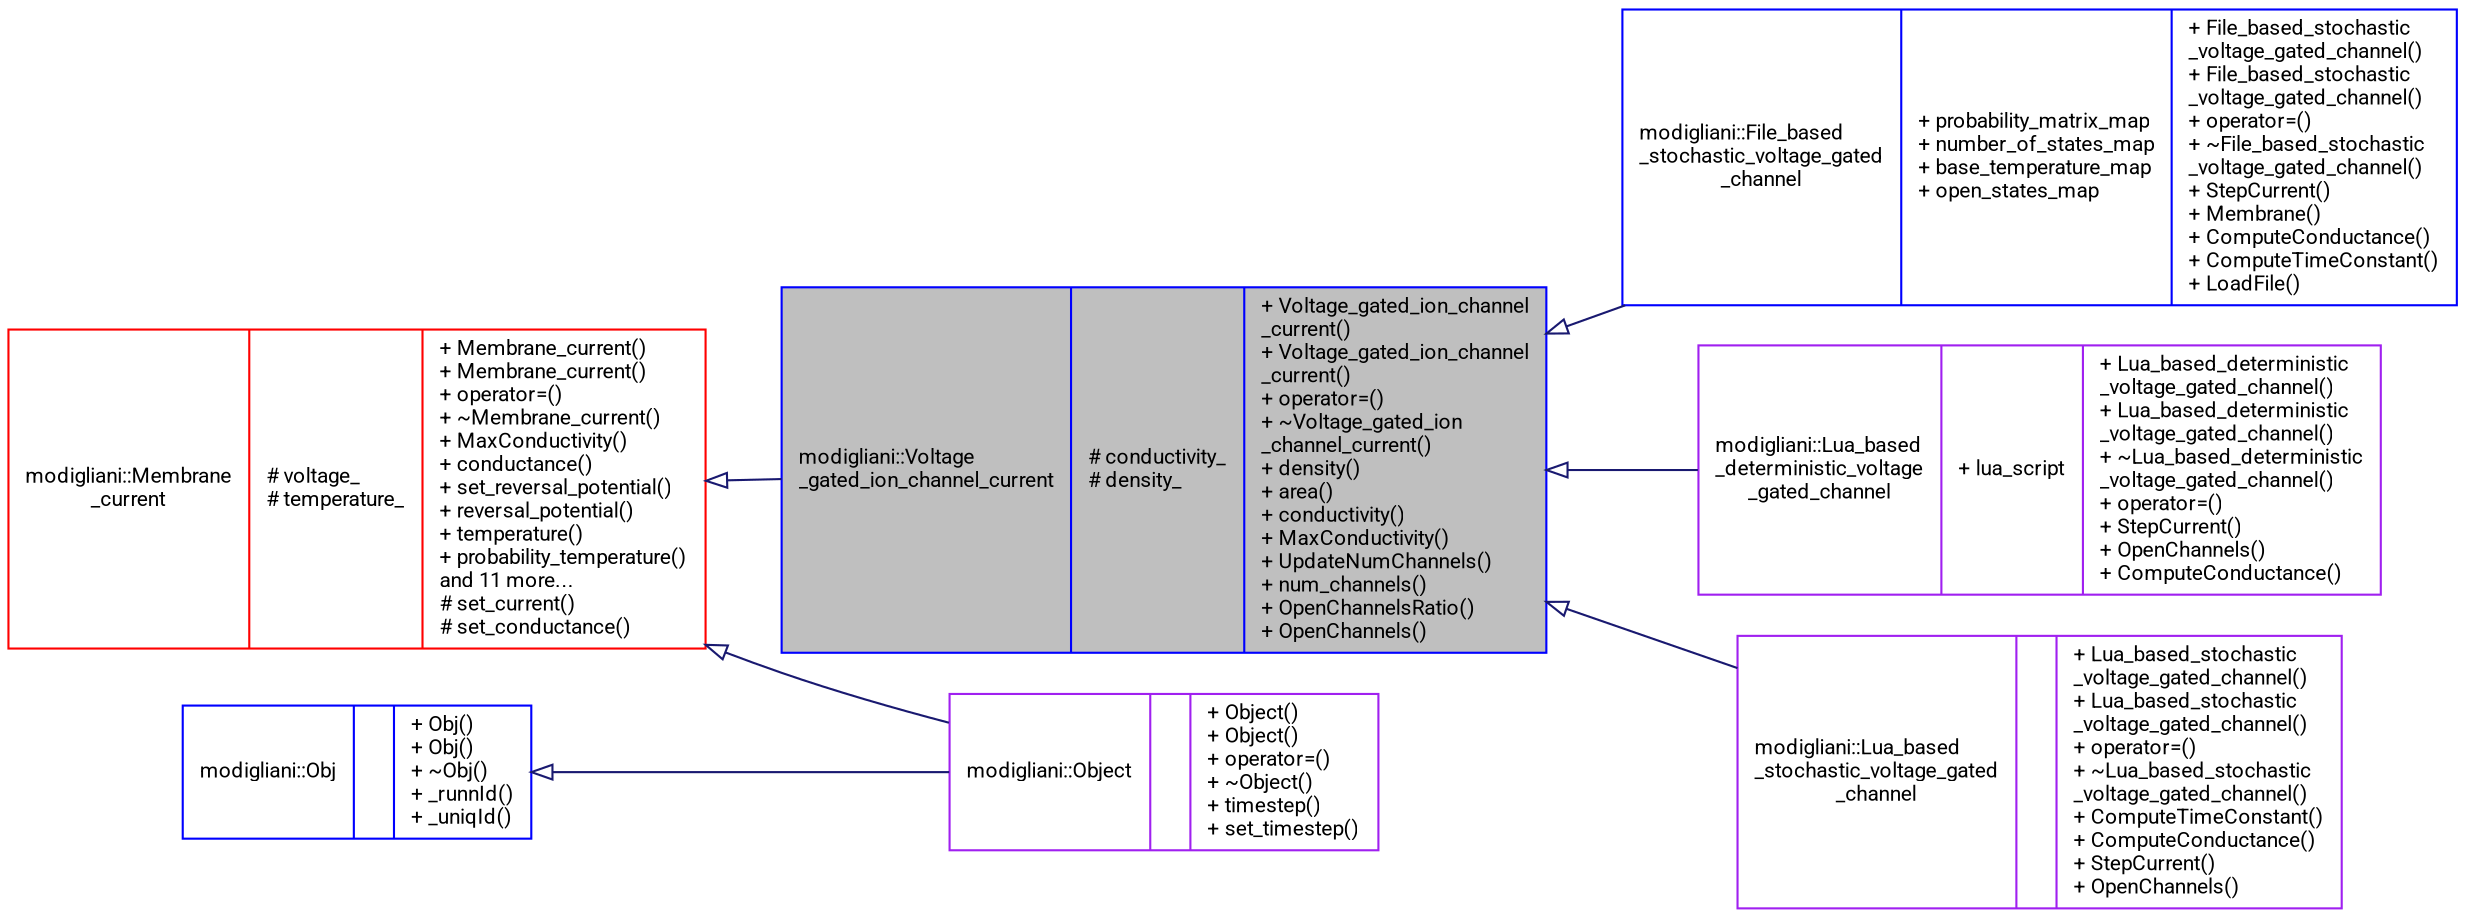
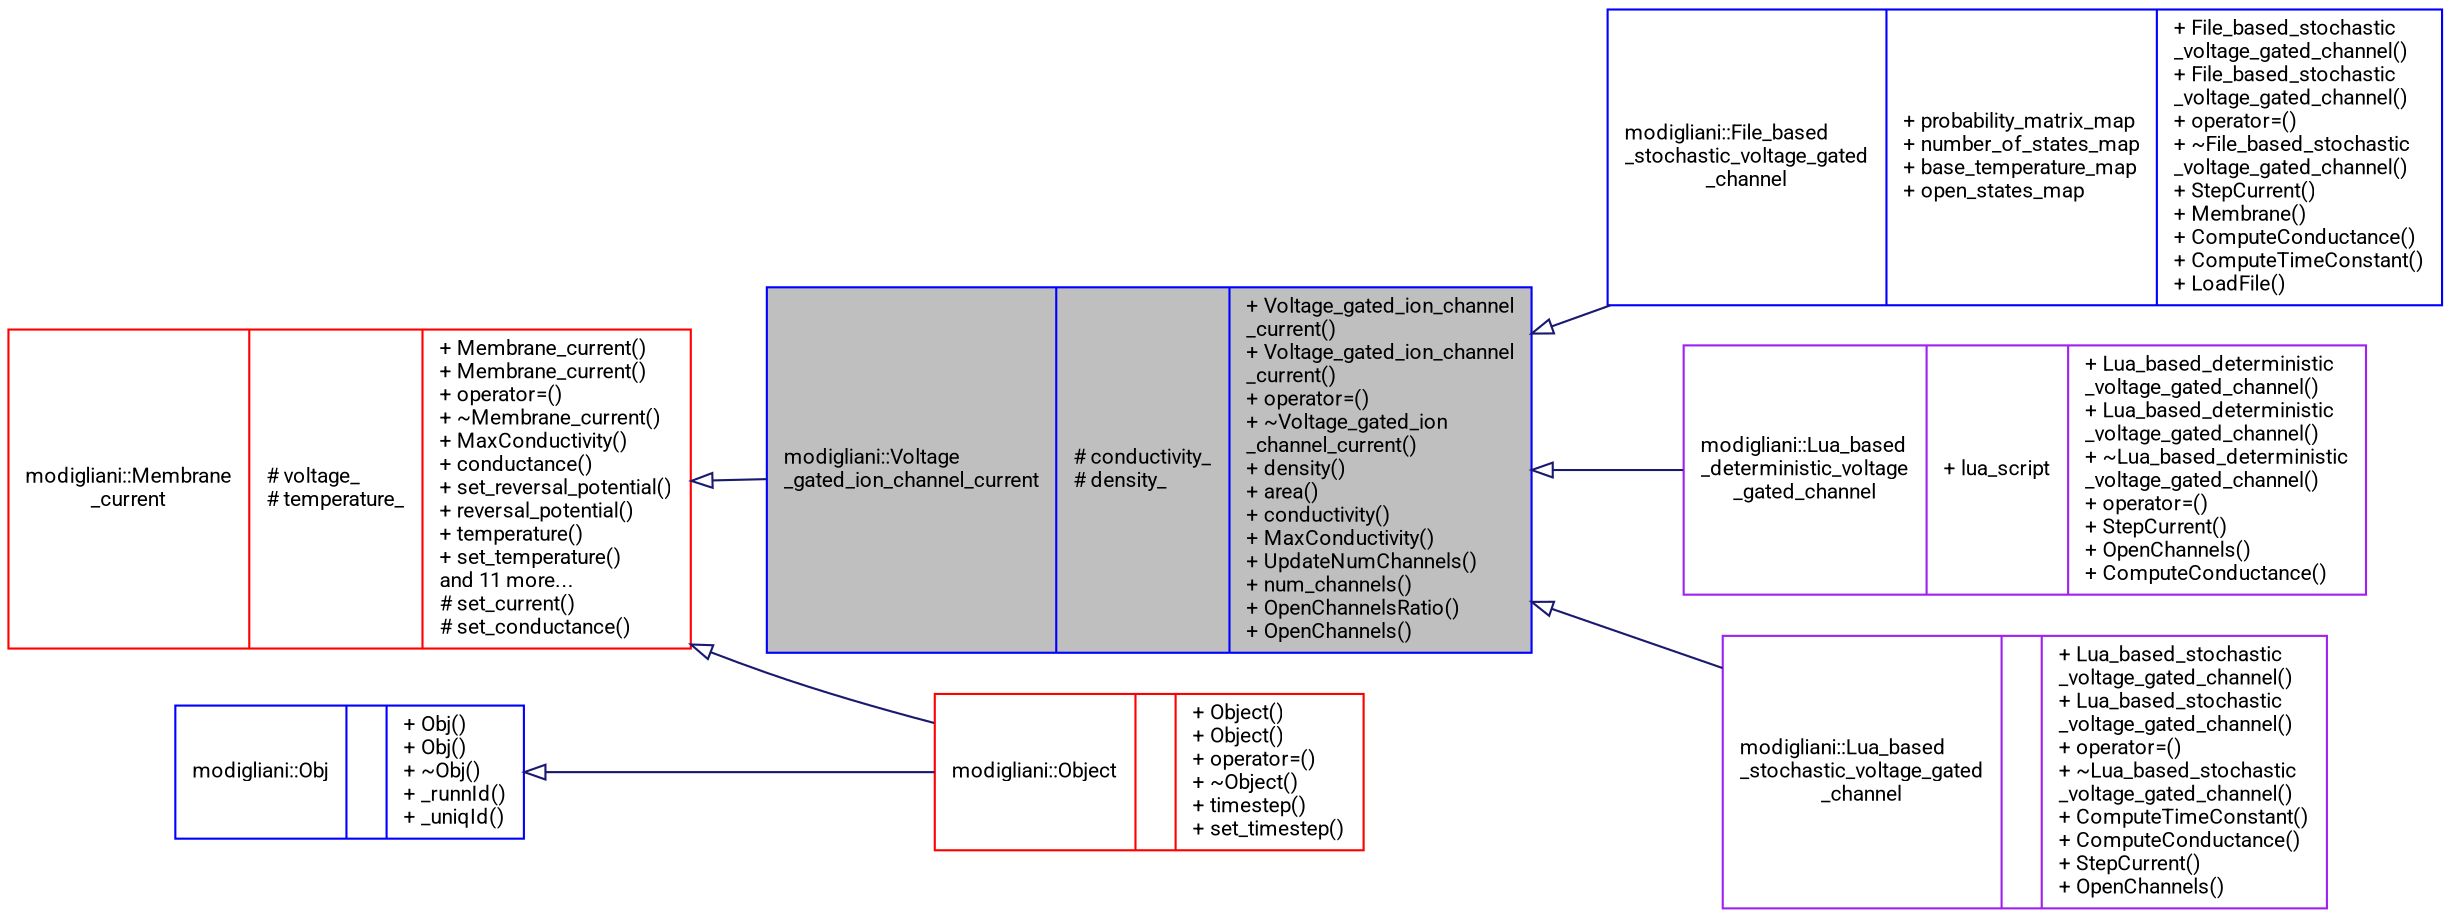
node "modigliani::Membrane": text "+ probability_temperature()" -> "+ set_temperature()"
node "modigliani::Object": color purple -> red
